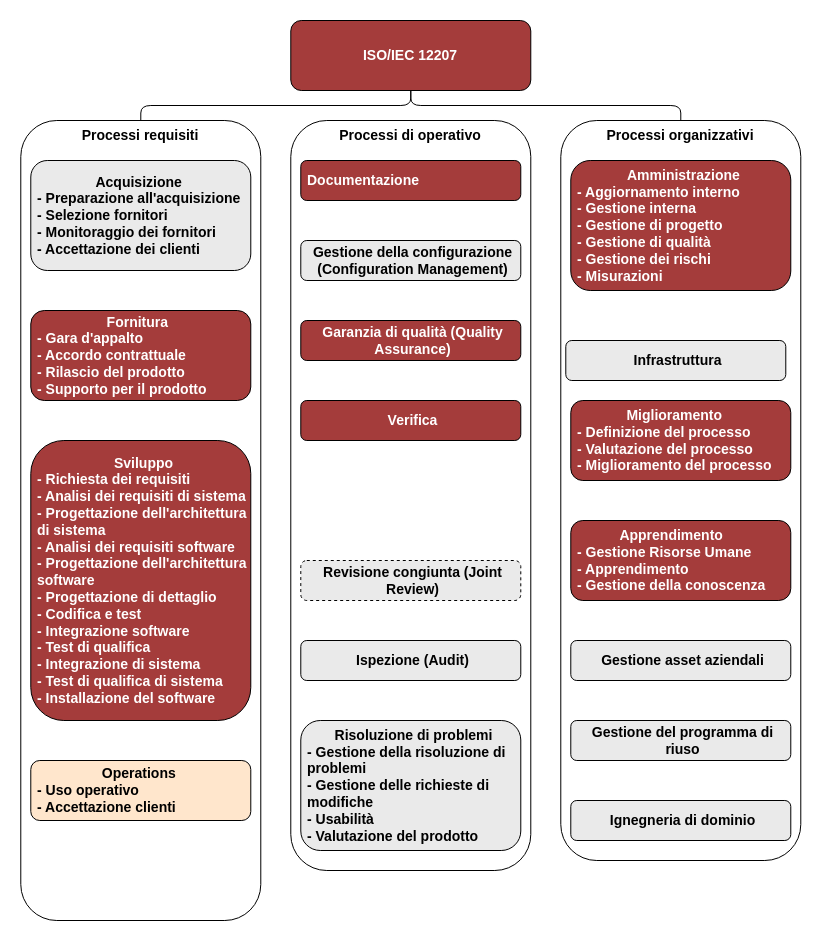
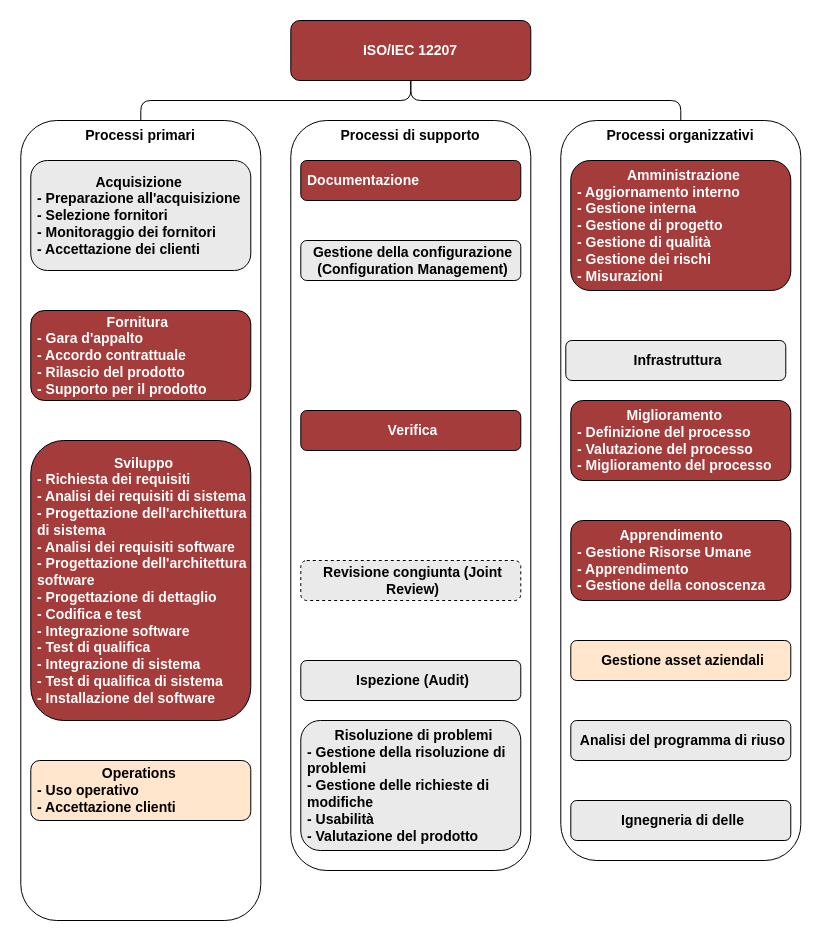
node "ISO/IEC 12207": size 240x70 -> 240x60
node "Processi requisiti": label "Processi requisiti" -> "Processi primari"
node "Processi di operativo": label "Processi di operativo" -> "Processi di supporto"
node "Garanzia di qualità (Quality Assurance)": removed
node "Verifica": moved (411, 421) -> (411, 431)
node "Ispezione (Audit)": moved (411, 661) -> (411, 681)
node "Gestione asset aziendali": fillcolor #eaeaea -> #ffe6cc
node "Gestione del programma di riuso": label "Gestione del programma di riuso" -> "Analisi del programma di riuso"
node "Ignegneria di dominio": label "Ignegneria di dominio" -> "Ignegneria di delle"
